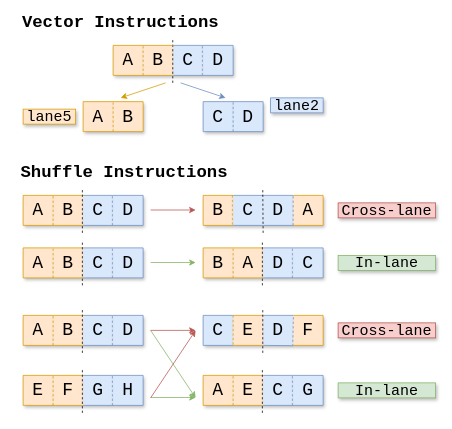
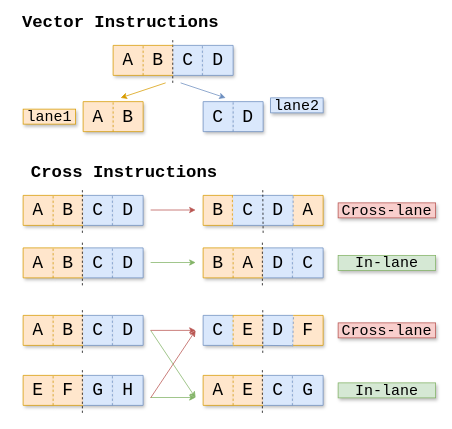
node "lane5": label "lane5" -> "lane1"
node "Shuffle Instructions": label "Shuffle Instructions" -> "Cross Instructions"
